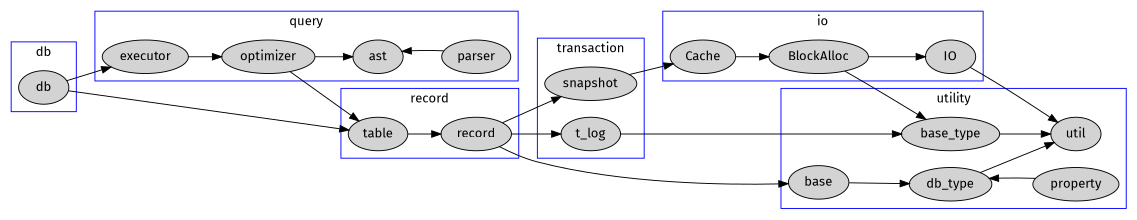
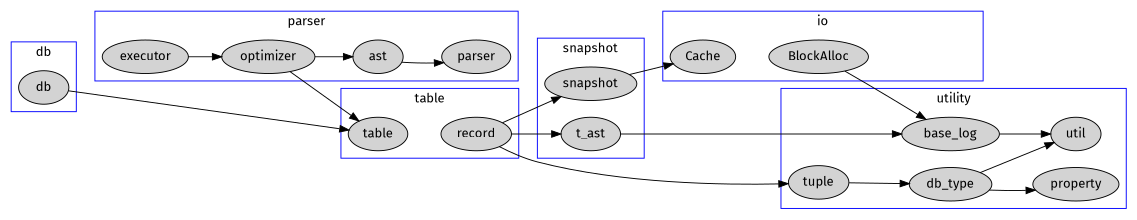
cluster "query": label "query" -> "parser"
cluster "transaction": label "transaction" -> "snapshot"
edge "parser" -> "ast": reversed
edge "Cache" -> "BlockAlloc": removed
node "IO": removed
edge "db" -> "executor": removed
cluster "record": label "record" -> "table"
edge "table" -> "record": removed
node "t_log": label "t_log" -> "t_ast"
node "base_type": label "base_type" -> "base_log"
edge "property" -> "db_type": reversed
node "base": label "base" -> "tuple"
